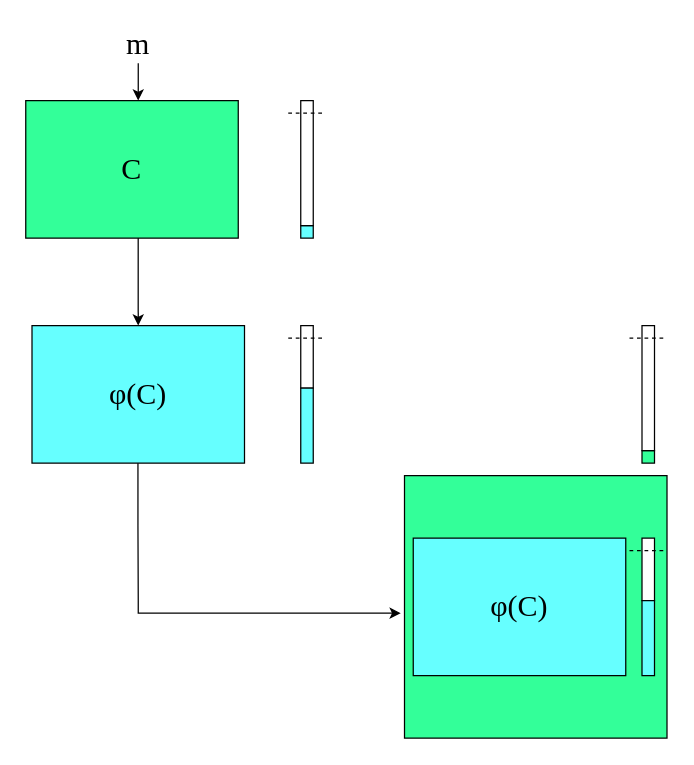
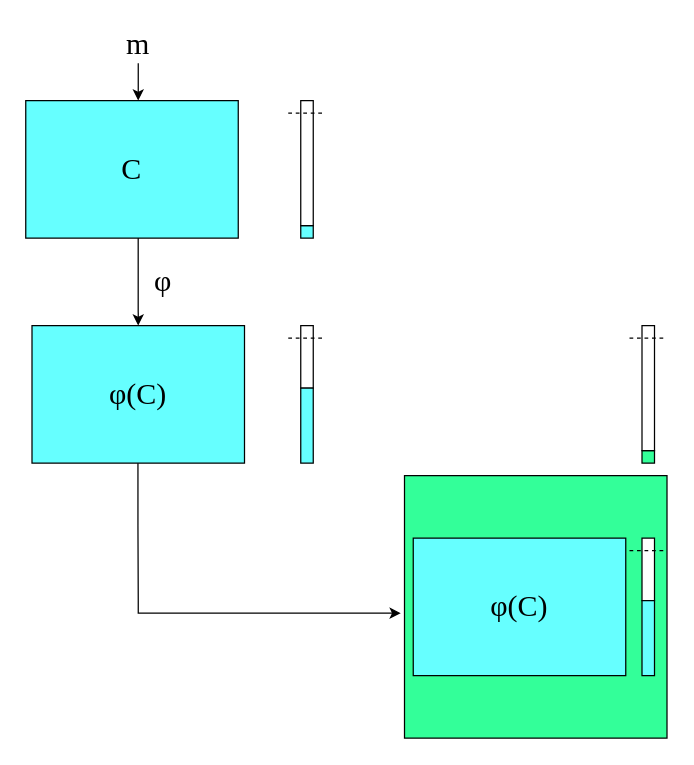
node "C": fillcolor #33ff99 -> #66ffff
node "φ": added
